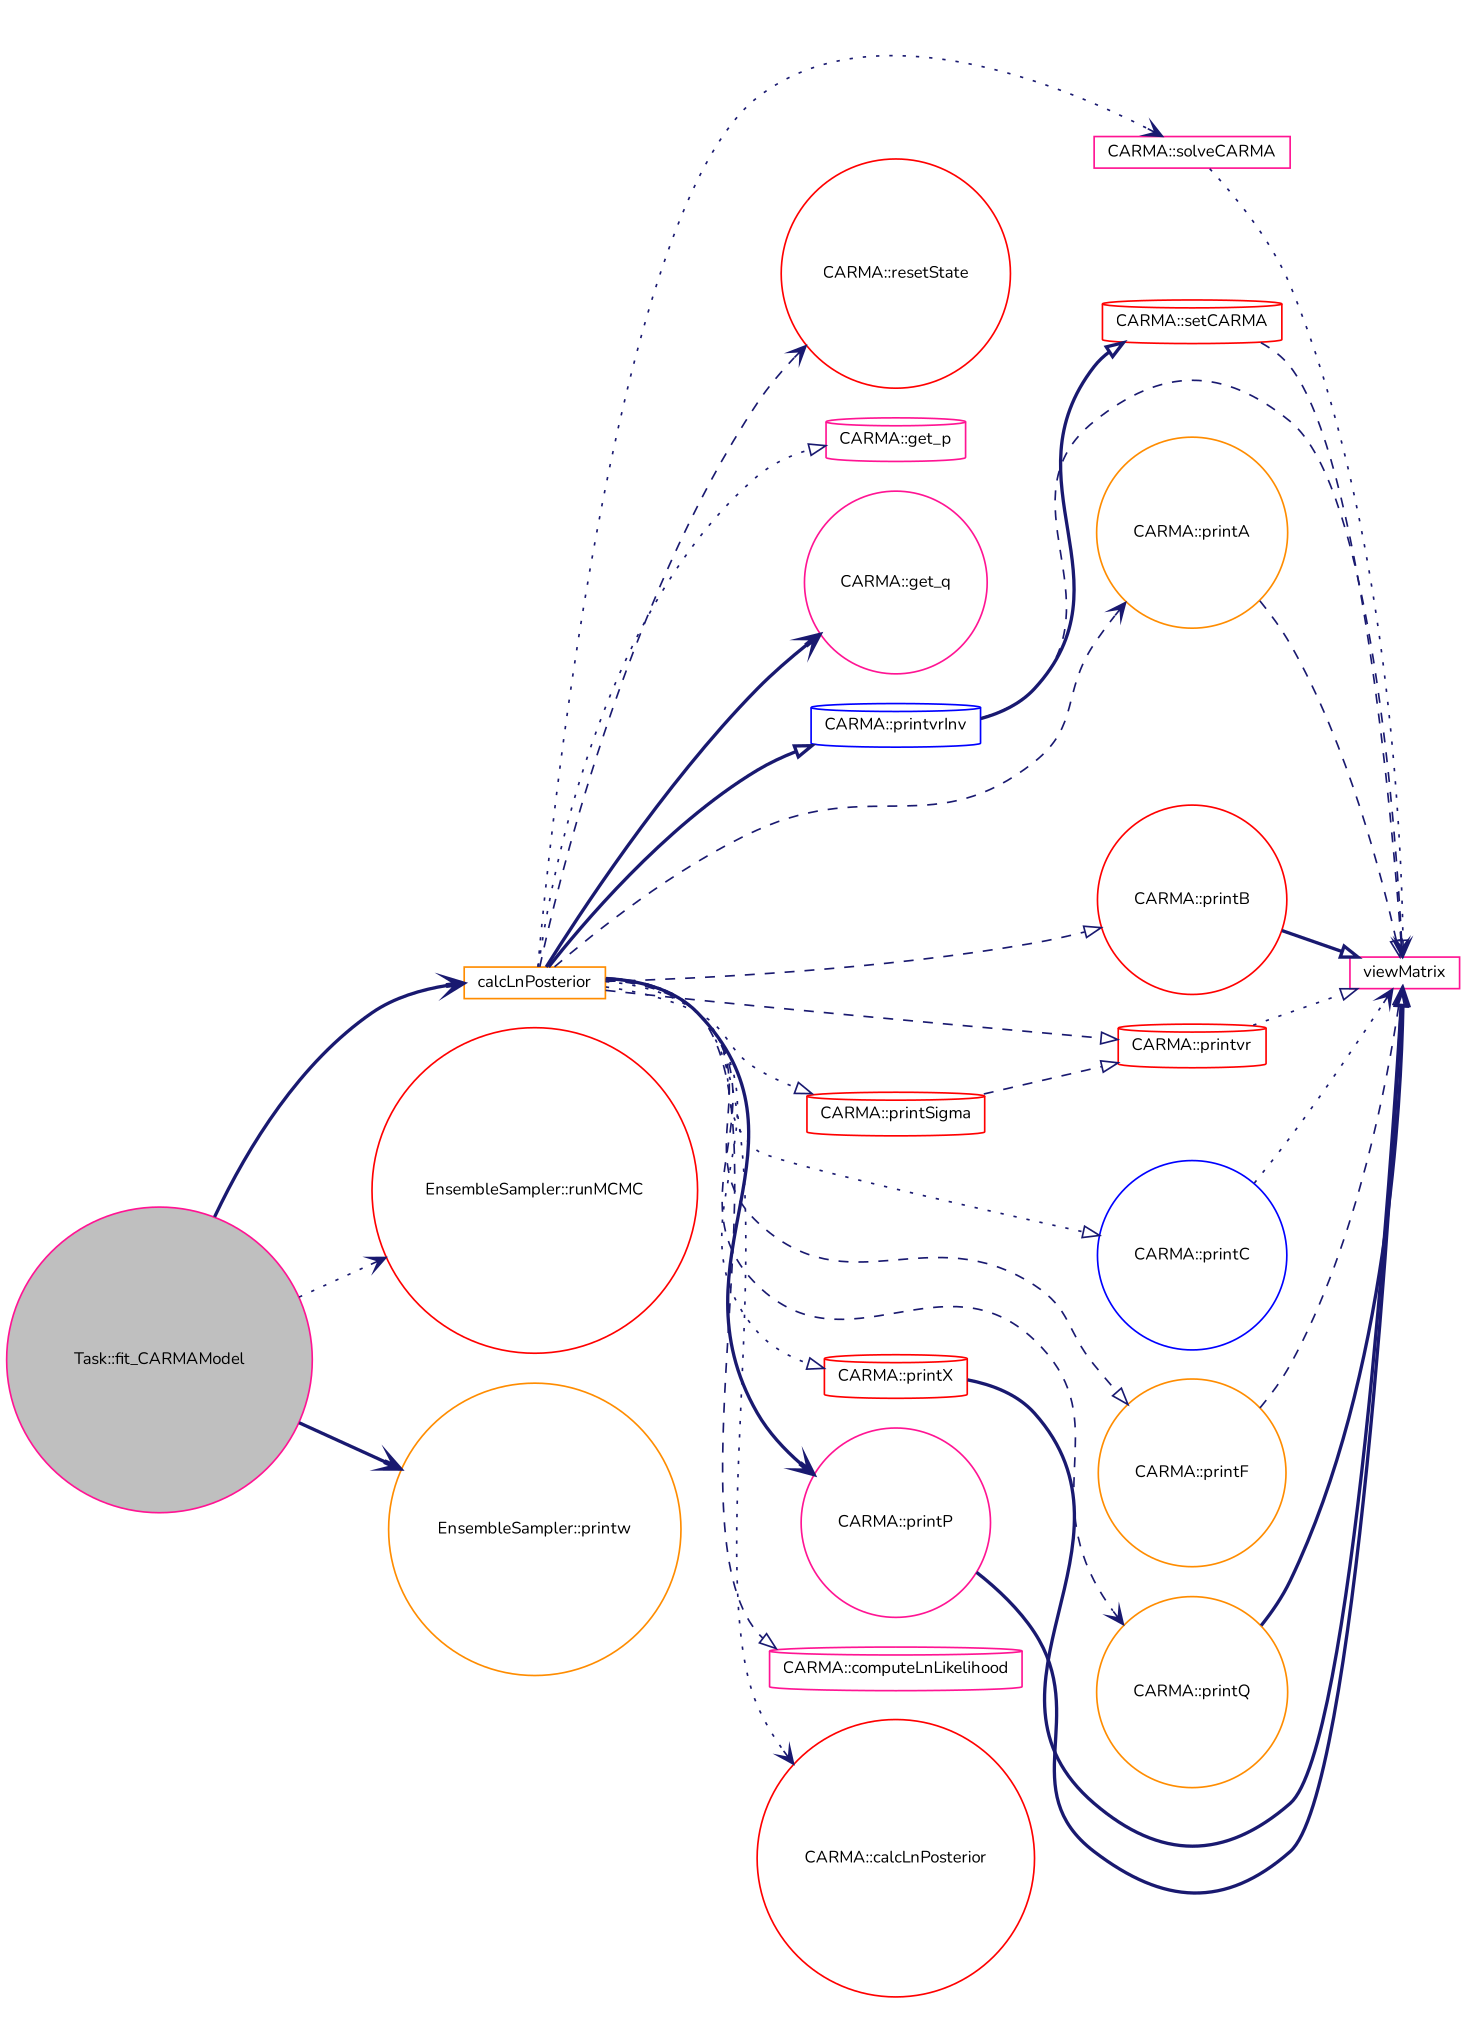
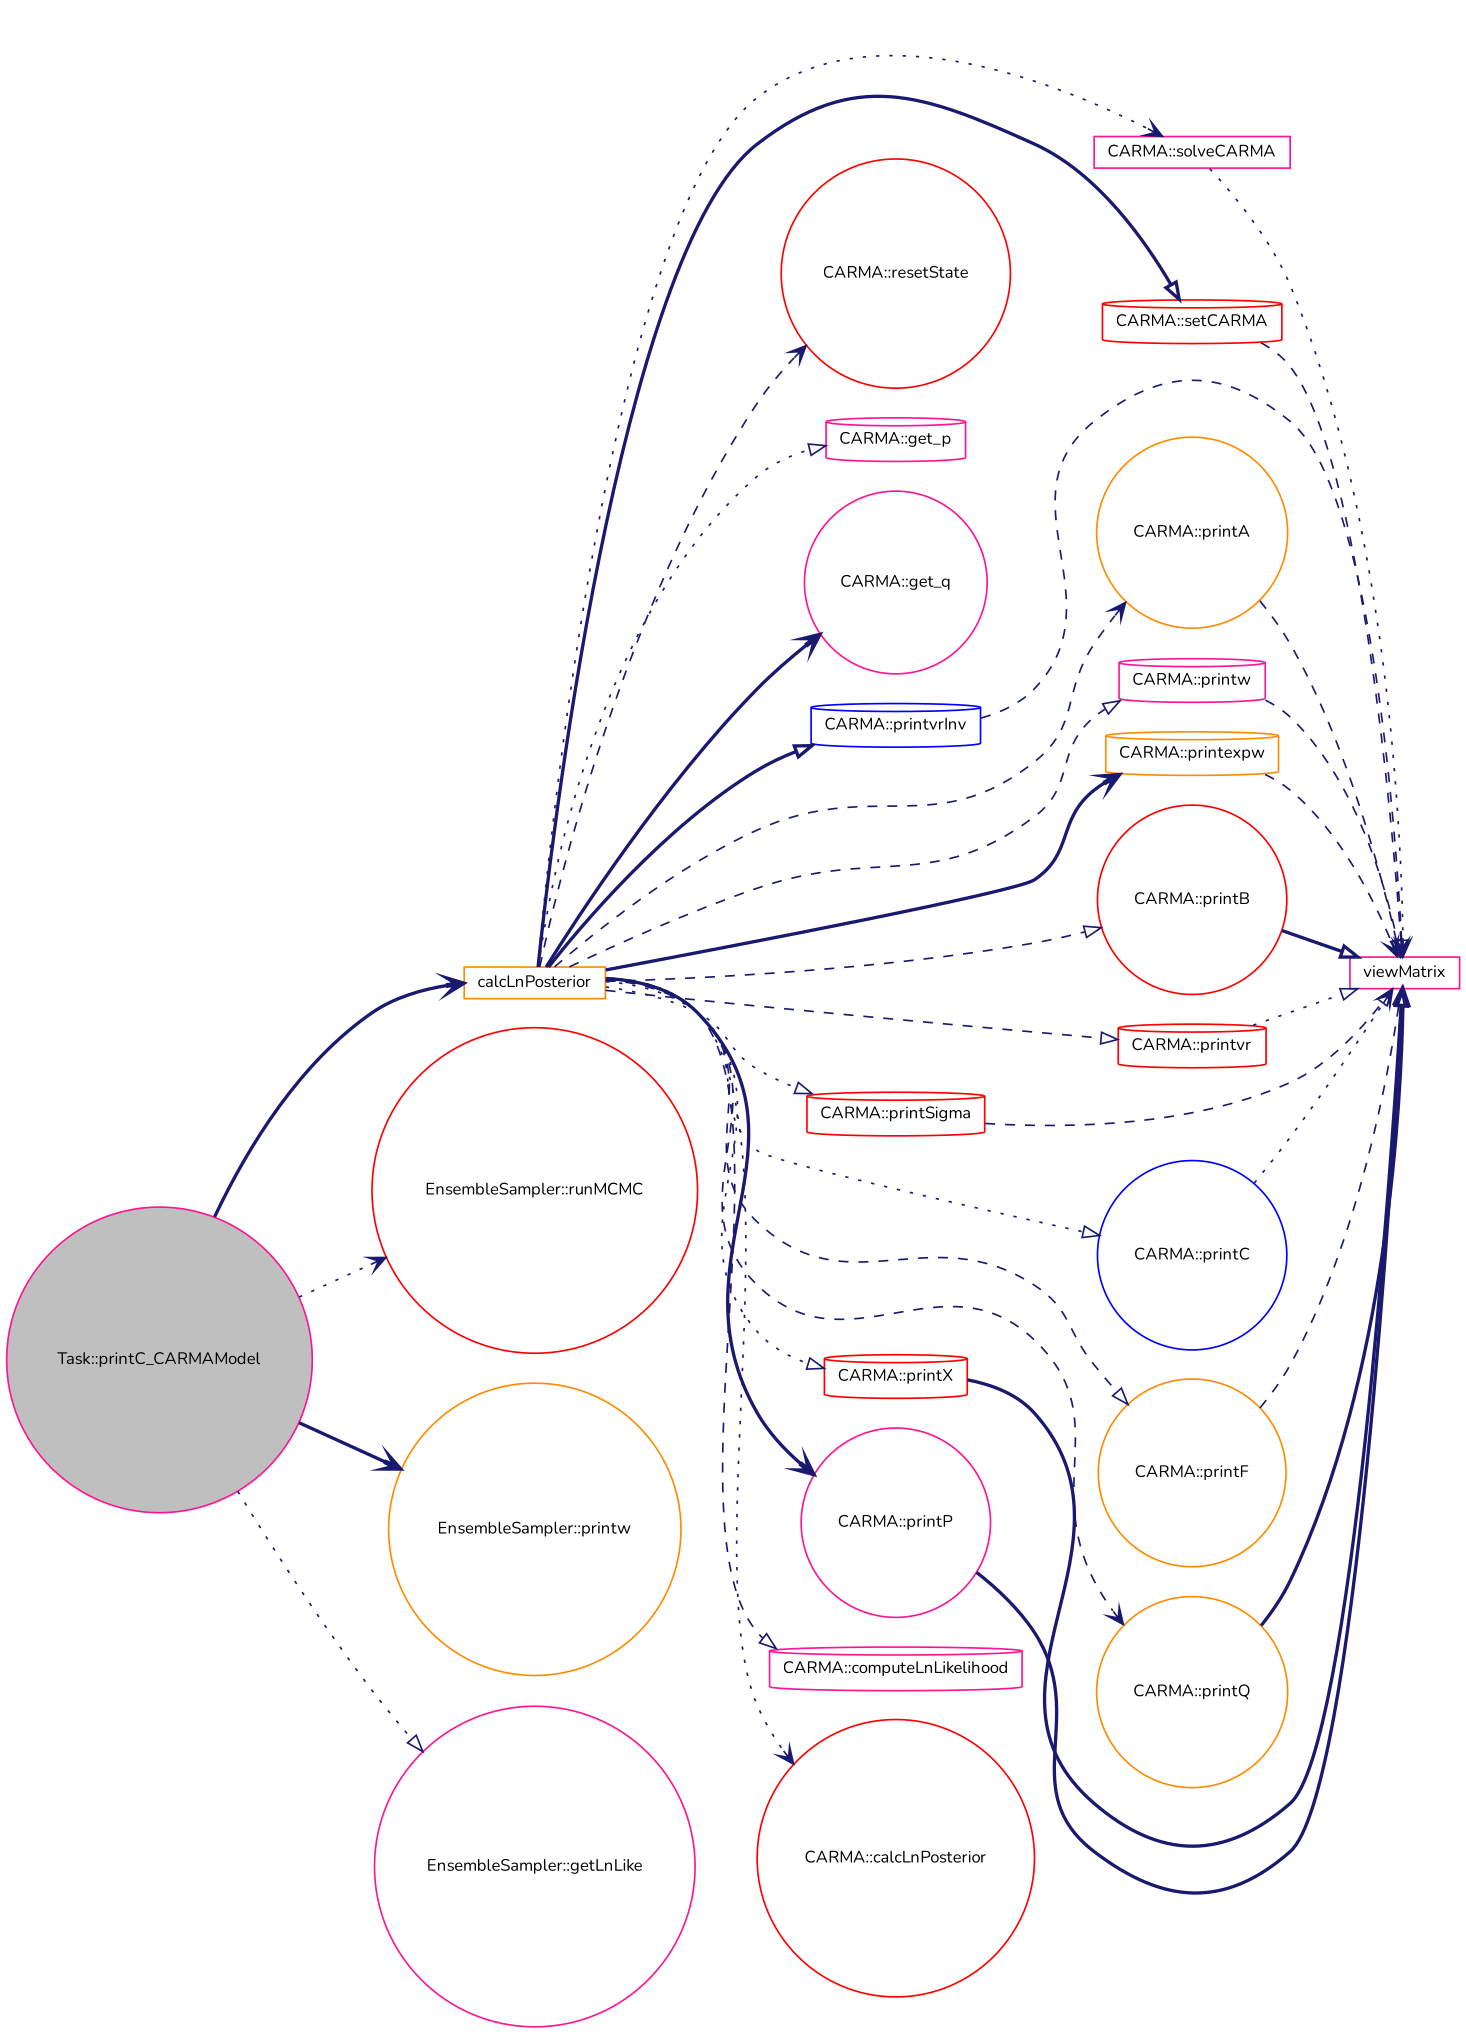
edge "CARMA::printvrInv" -> "CARMA::setCARMA": now "calcLnPosterior" -> "CARMA::setCARMA"
node "CARMA::printw": added
node "CARMA::printexpw": added
edge "CARMA::printSigma" -> "CARMA::printvr": now "CARMA::printSigma" -> "viewMatrix"
node "Task::fit_CARMAModel": label "Task::fit_CARMAModel" -> "Task::printC_CARMAModel"
node "EnsembleSampler::getLnLike": added
